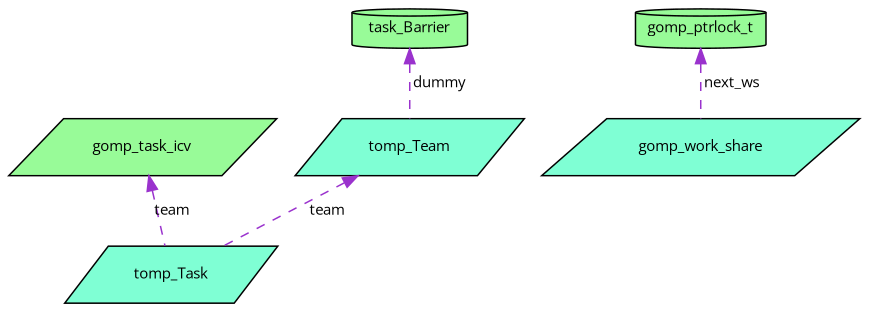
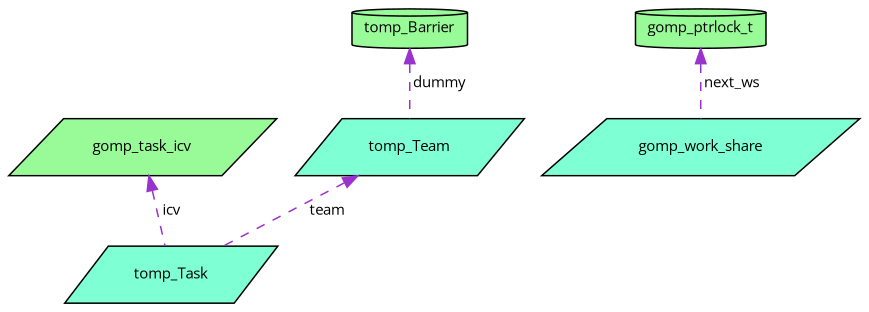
node "task_Barrier": label "task_Barrier" -> "tomp_Barrier"
edge "tomp_Task" -> "gomp_task_icv": label " team" -> " icv"
